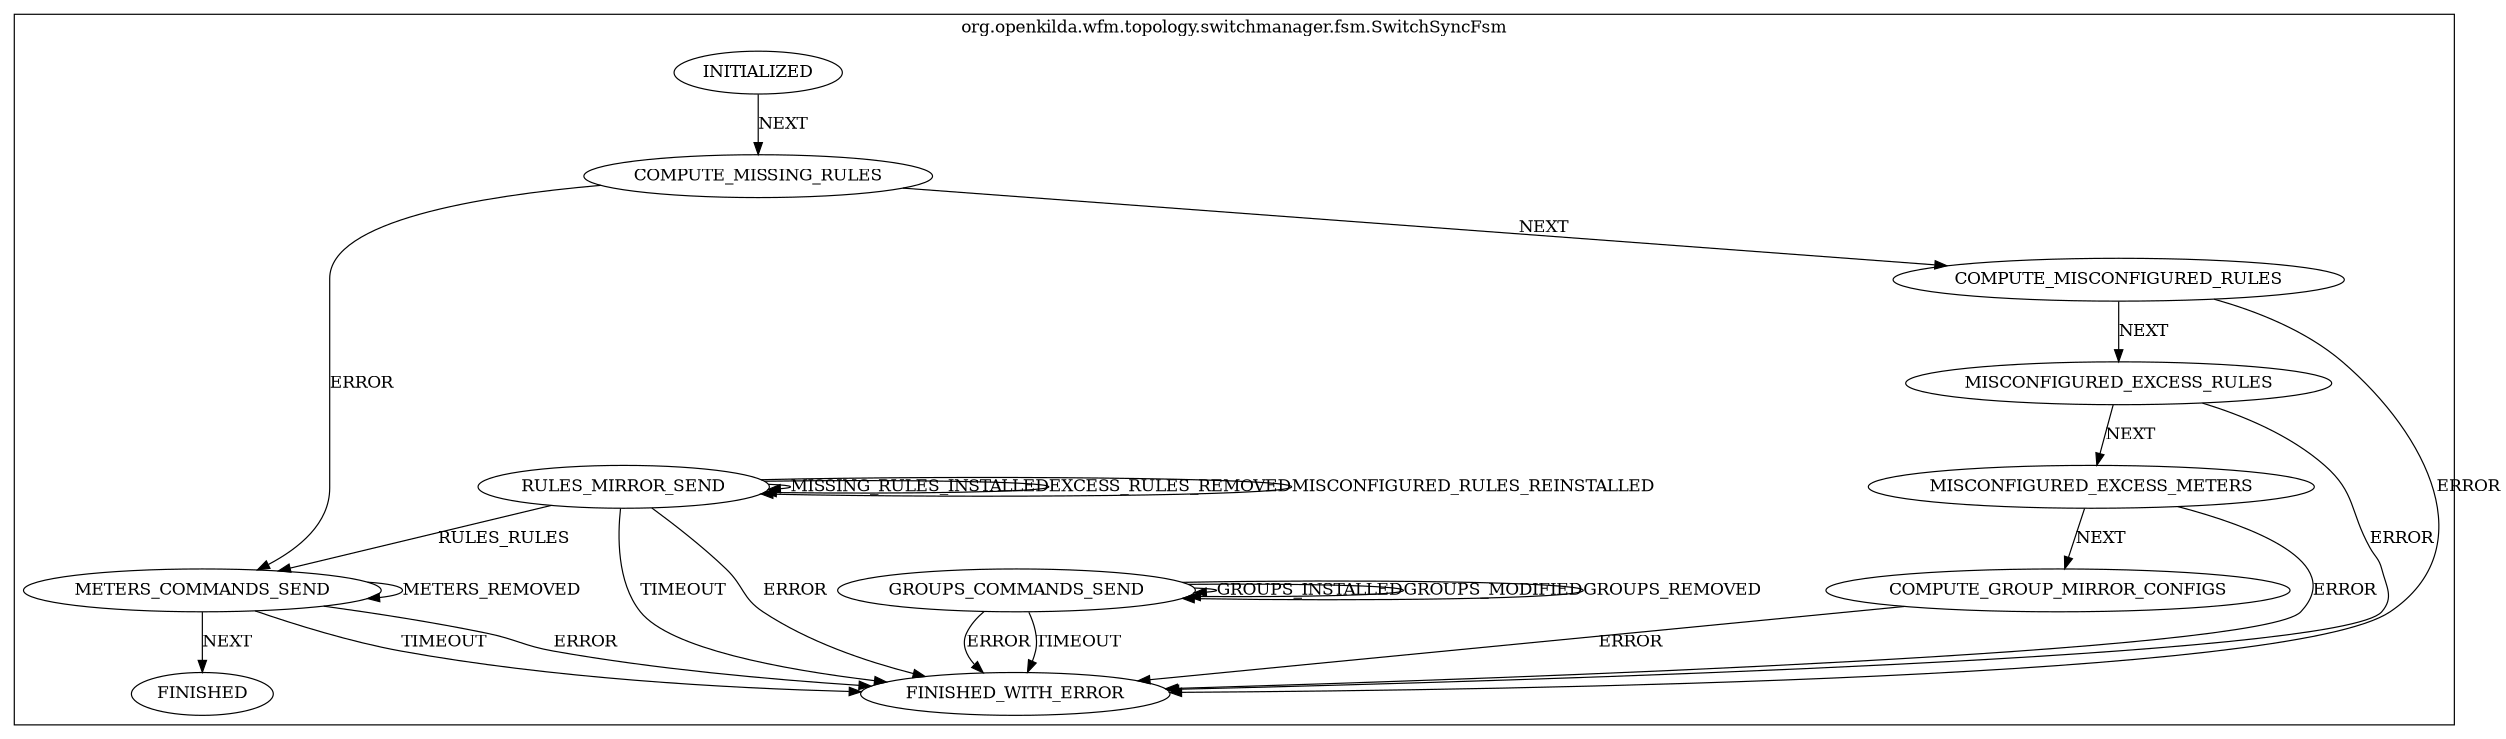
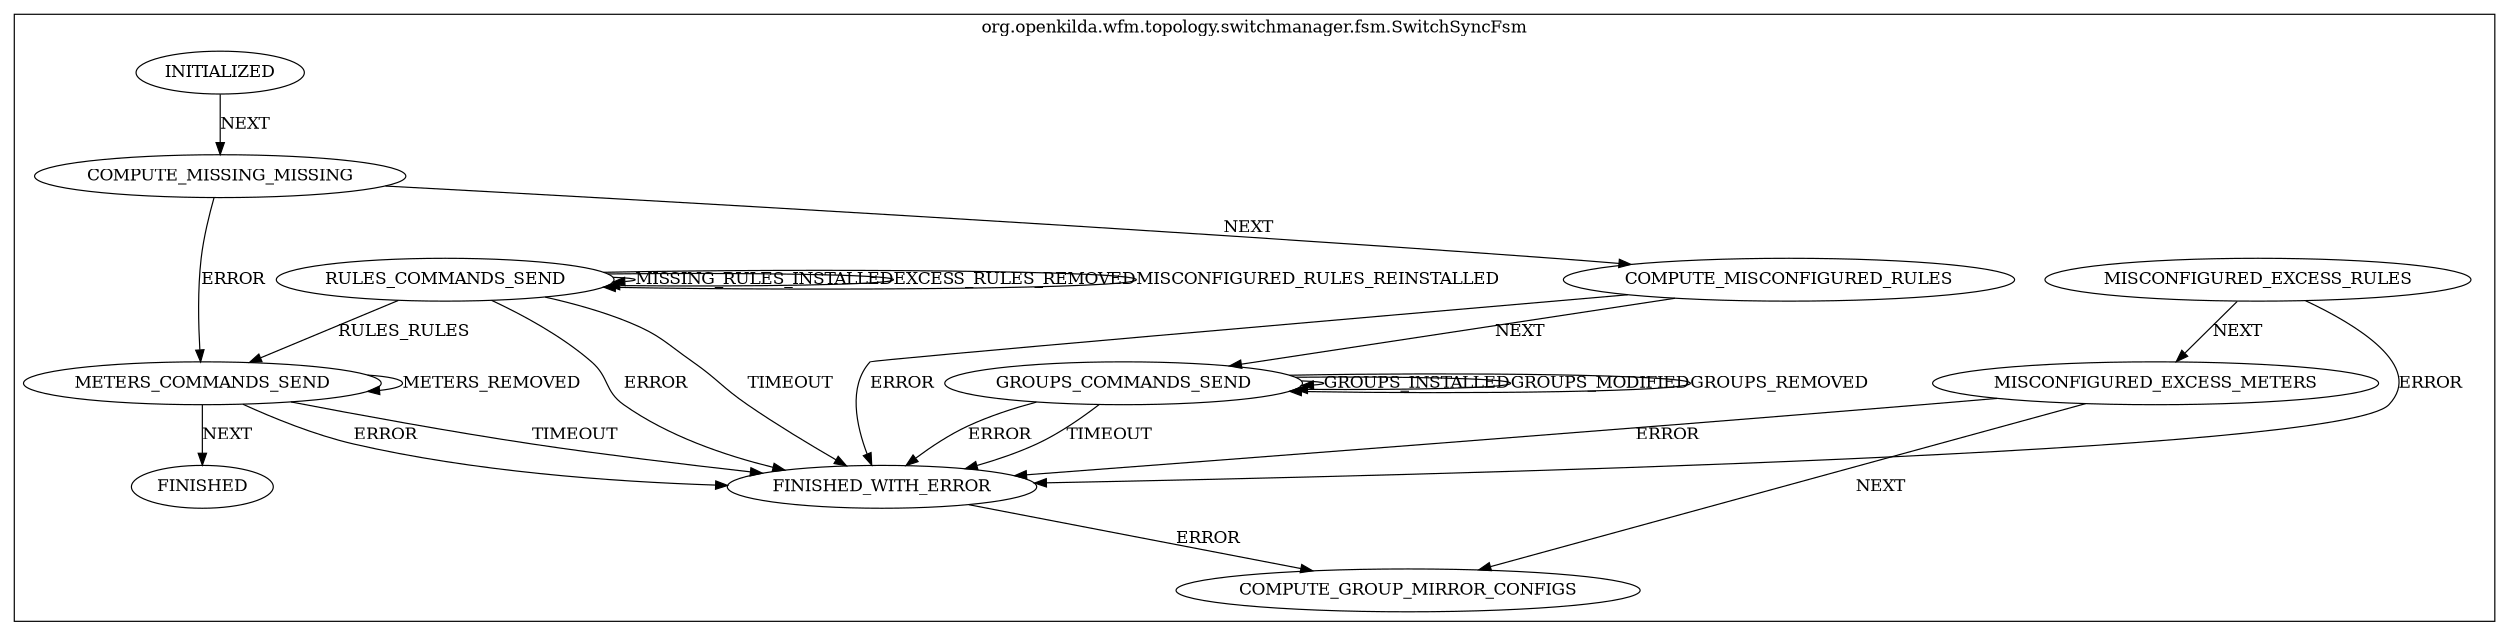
node "COMPUTE_MISSING_RULES": label "COMPUTE_MISSING_RULES" -> "COMPUTE_MISSING_MISSING"
edge "COMPUTE_MISCONFIGURED_RULES" -> "MISCONFIGURED_EXCESS_RULES": now "COMPUTE_MISCONFIGURED_RULES" -> "GROUPS_COMMANDS_SEND"
node "RULES_MIRROR_SEND": label "RULES_MIRROR_SEND" -> "RULES_COMMANDS_SEND"
edge "COMPUTE_GROUP_MIRROR_CONFIGS" -> "FINISHED_WITH_ERROR": reversed
